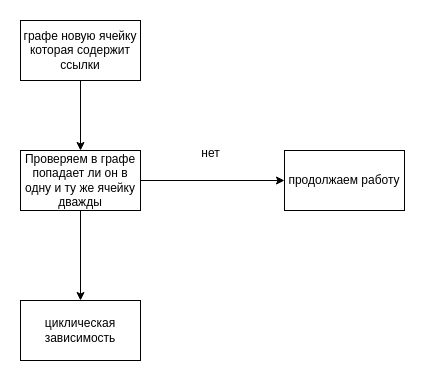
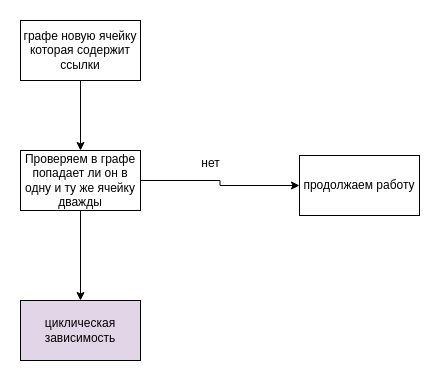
node "нет": moved (211, 154) -> (211, 164)
node "продолжаем работу": moved (345, 181) -> (360, 186)
node "циклическая зависимость": fillcolor #ffffff -> #e1d5e7
